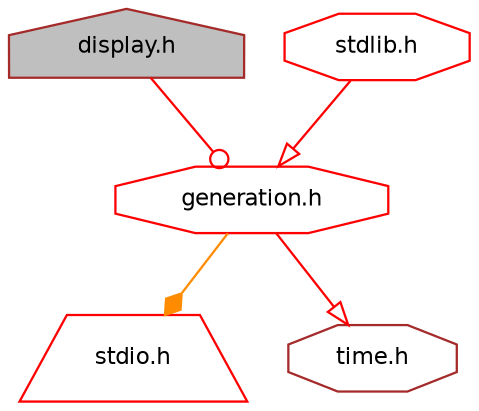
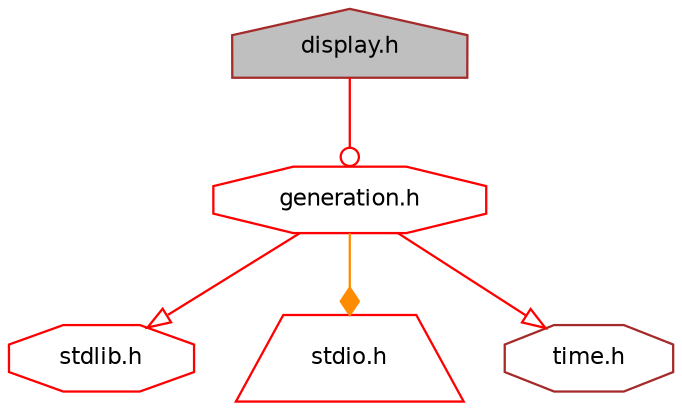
edge "stdlib.h" -> "generation.h": reversed
